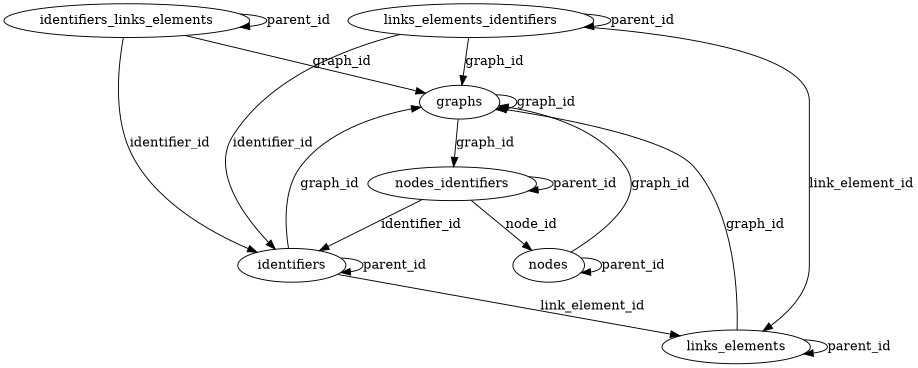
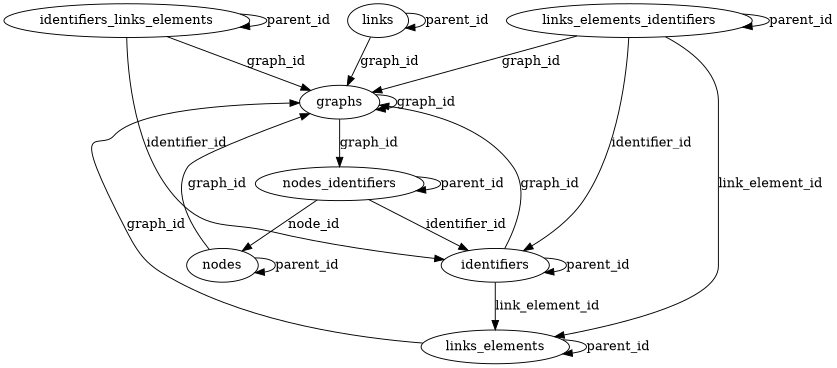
node "links": added
